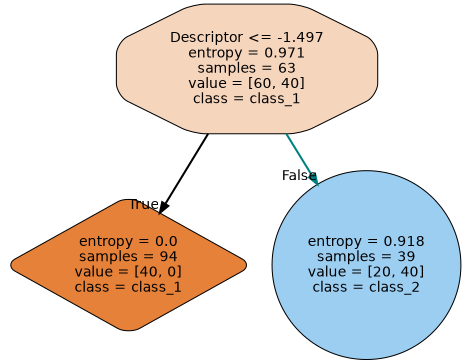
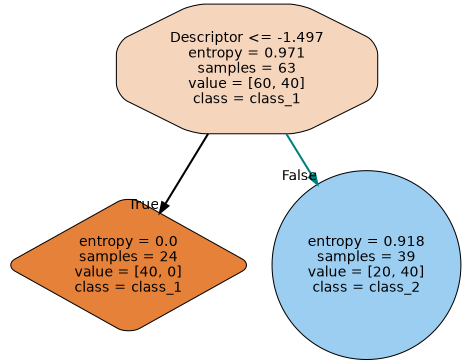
node "entropy = 0.0 samples = 94 value = [40, 0] class = class_1": label "entropy = 0.0 samples = 94 value = [40, 0] class = class_1" -> "entropy = 0.0 samples = 24 value = [40, 0] class = class_1"
